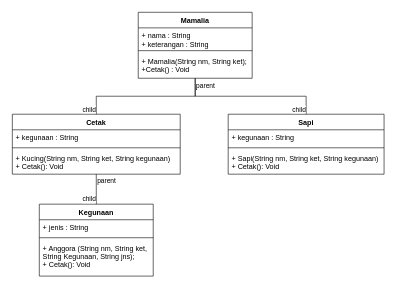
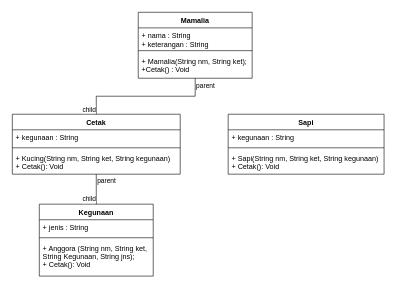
edge "Mamalia" -- "Sapi": removed, labels "parent", "child"
